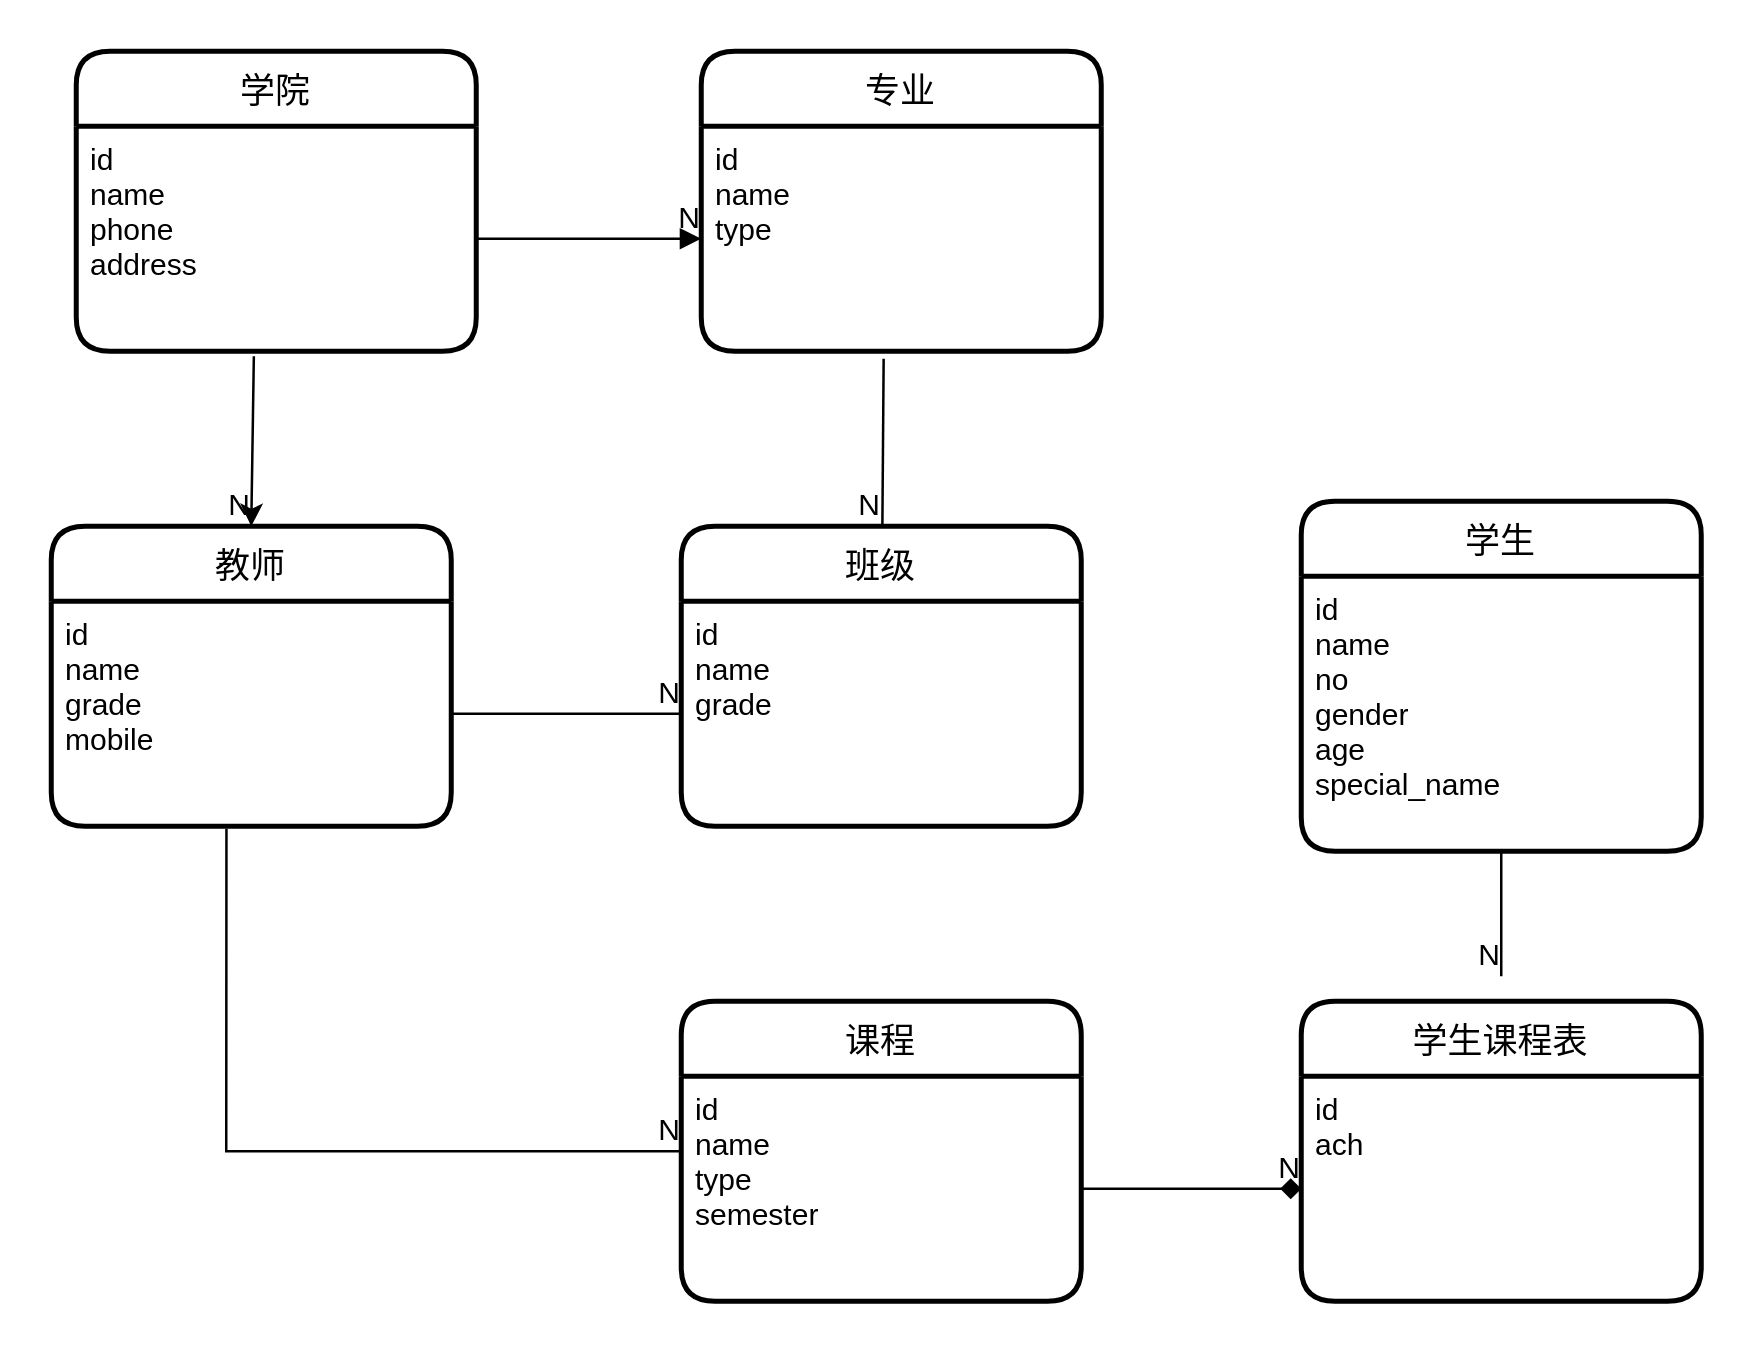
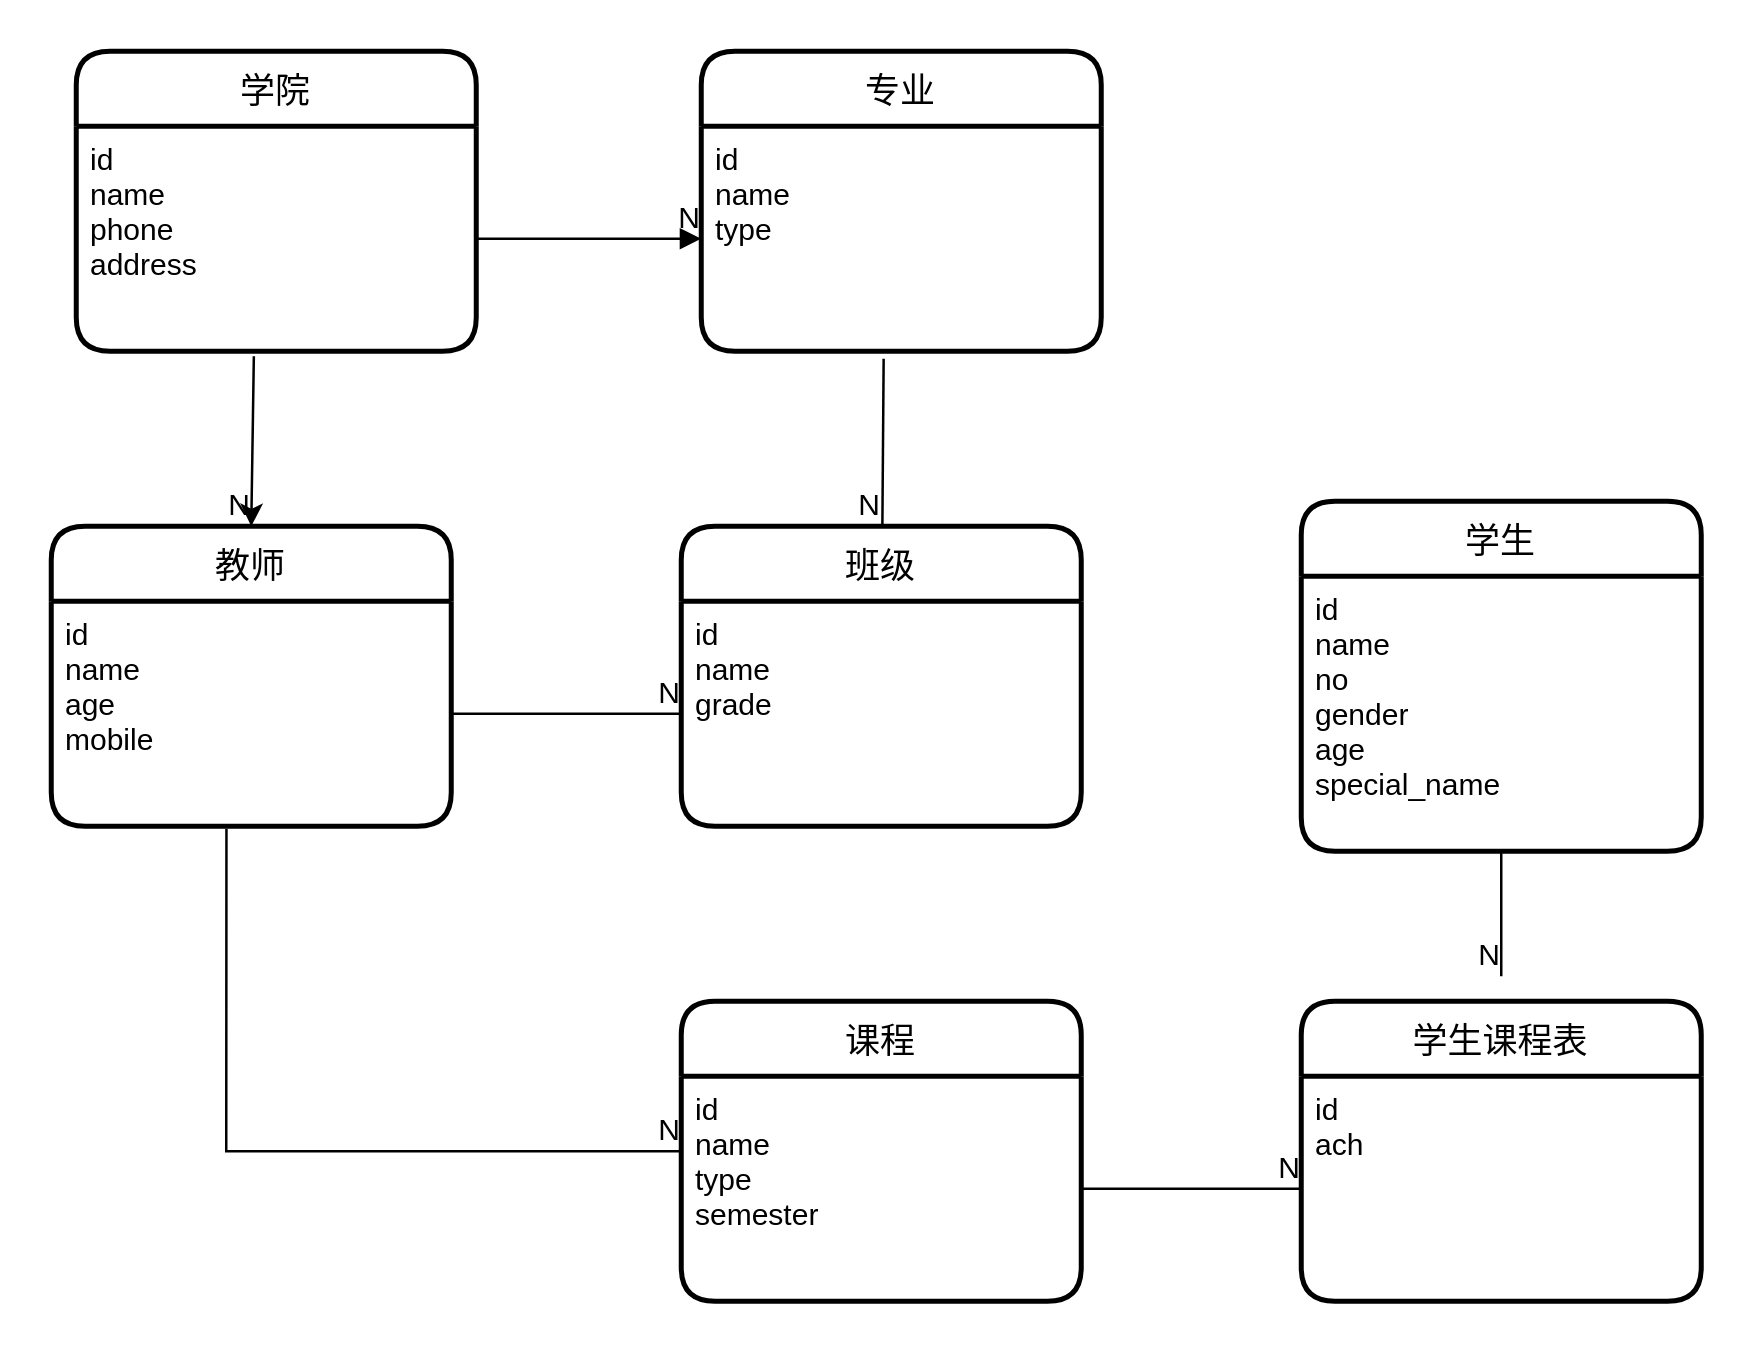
node "id name grade mobile": label "id name grade mobile" -> "id name age mobile"
edge "id name type semester" -> "id ach": arrowhead diamond -> none
